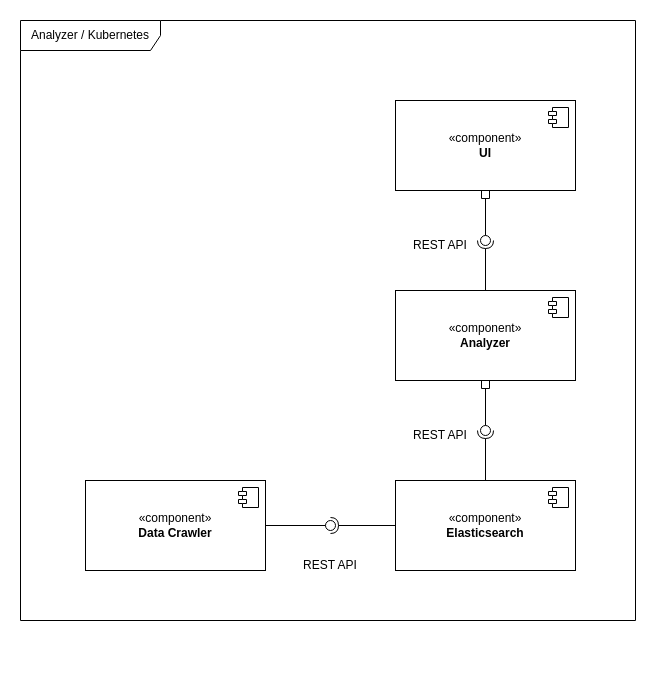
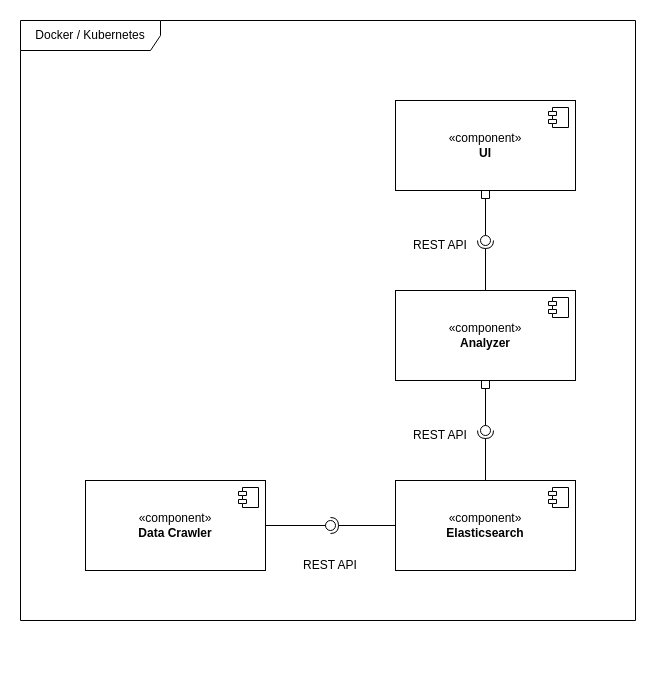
node "Analyzer / Kubernetes": label "Analyzer / Kubernetes" -> "Docker / Kubernetes"
